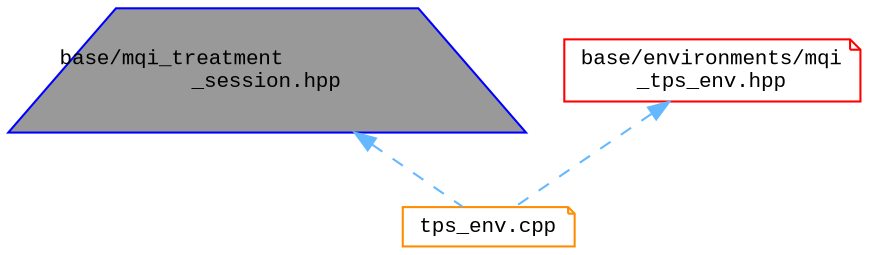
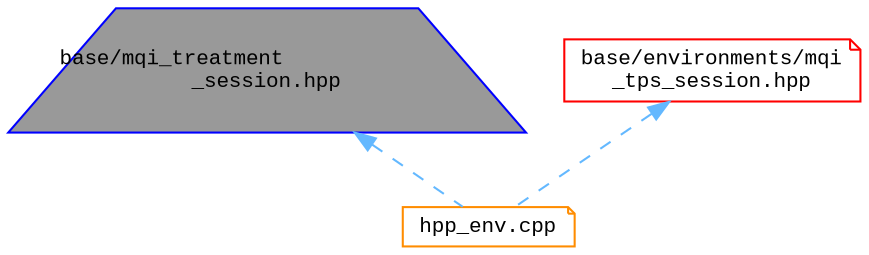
node "base/environments/mqi _tps_env.hpp": label "base/environments/mqi _tps_env.hpp" -> "base/environments/mqi _tps_session.hpp"
node "tps_env.cpp": label "tps_env.cpp" -> "hpp_env.cpp"
